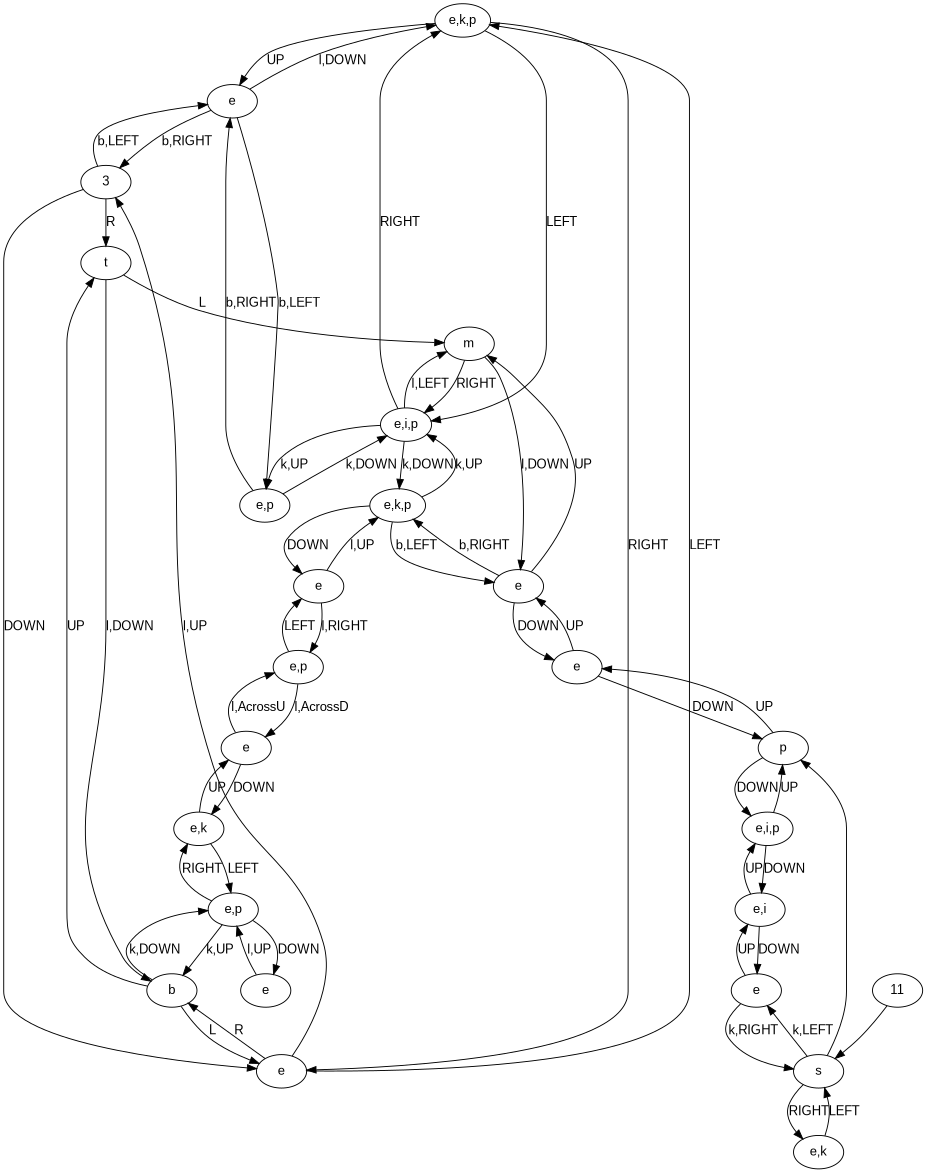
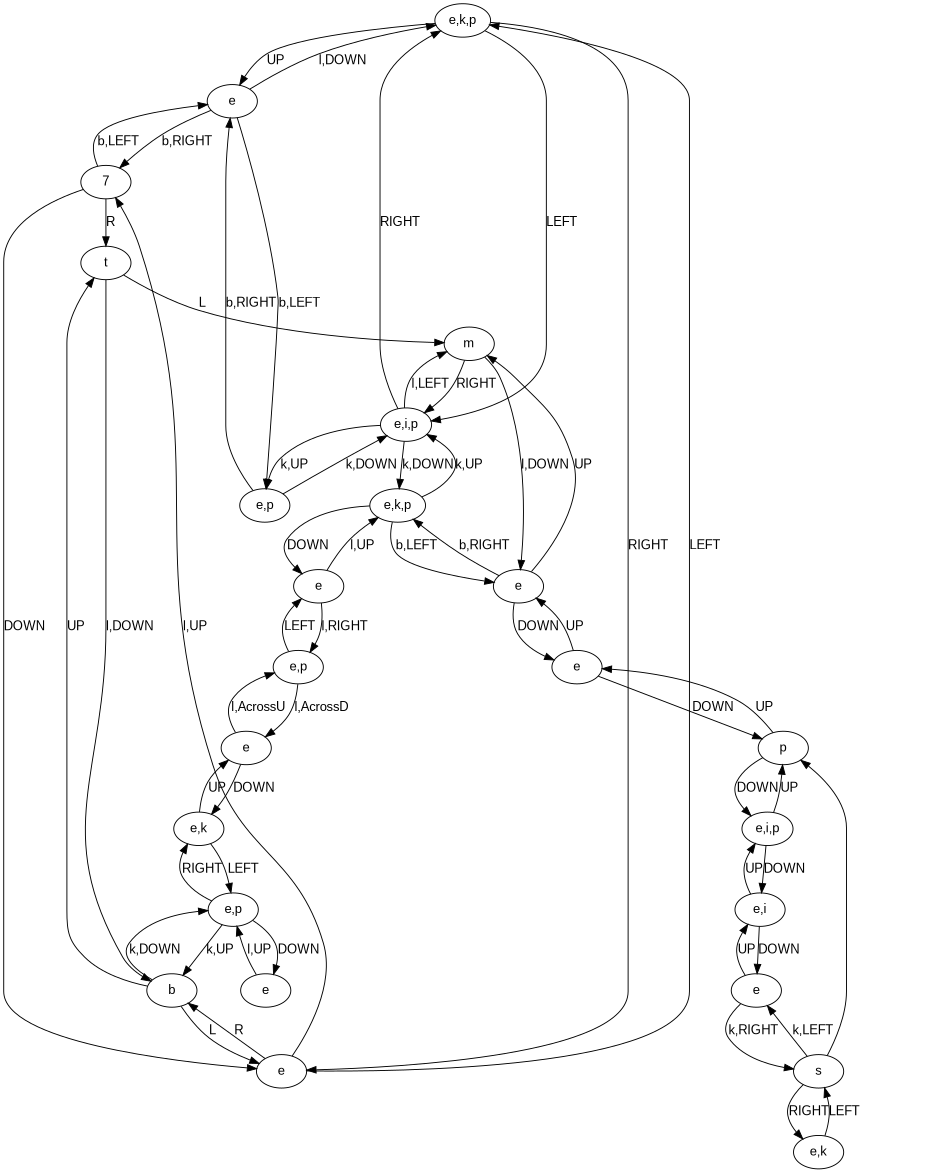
node "3": label "3" -> "7"
node "11": removed
